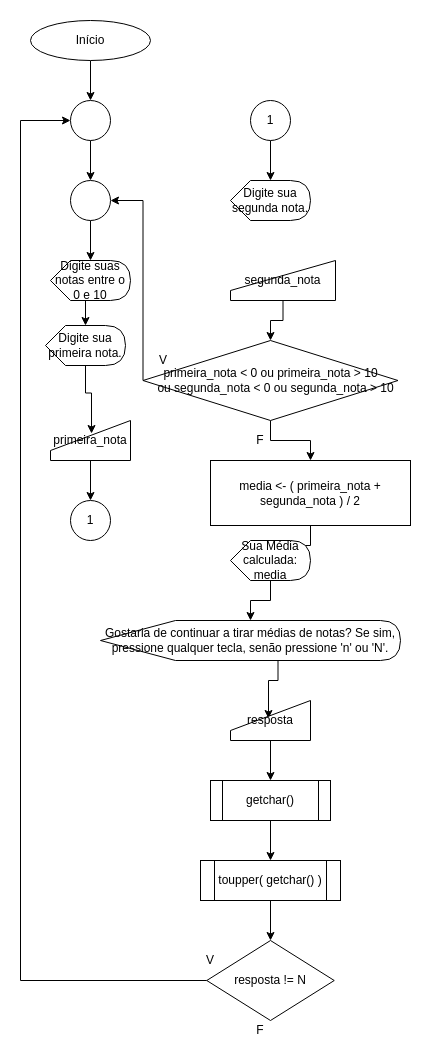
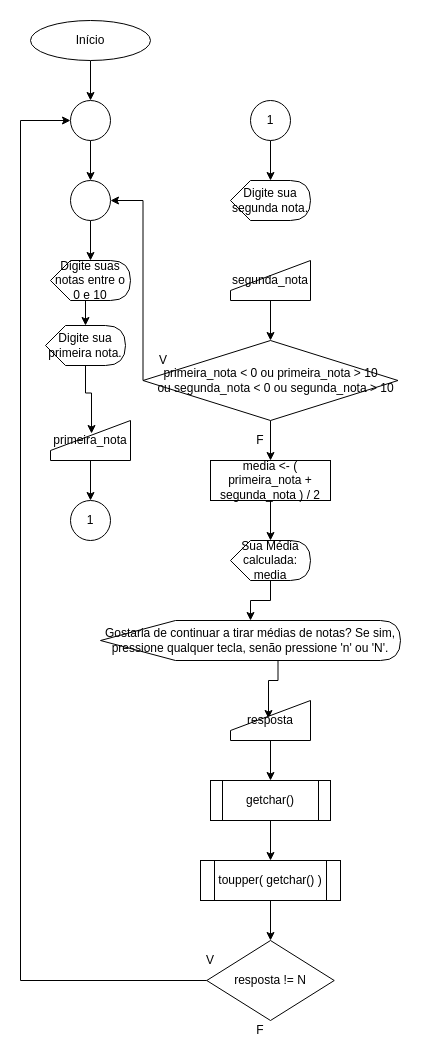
node "segunda_nota": size 105x40 -> 80x40
node "media <- ( primeira_nota + segunda_nota ) / 2": size 200x65 -> 120x40
